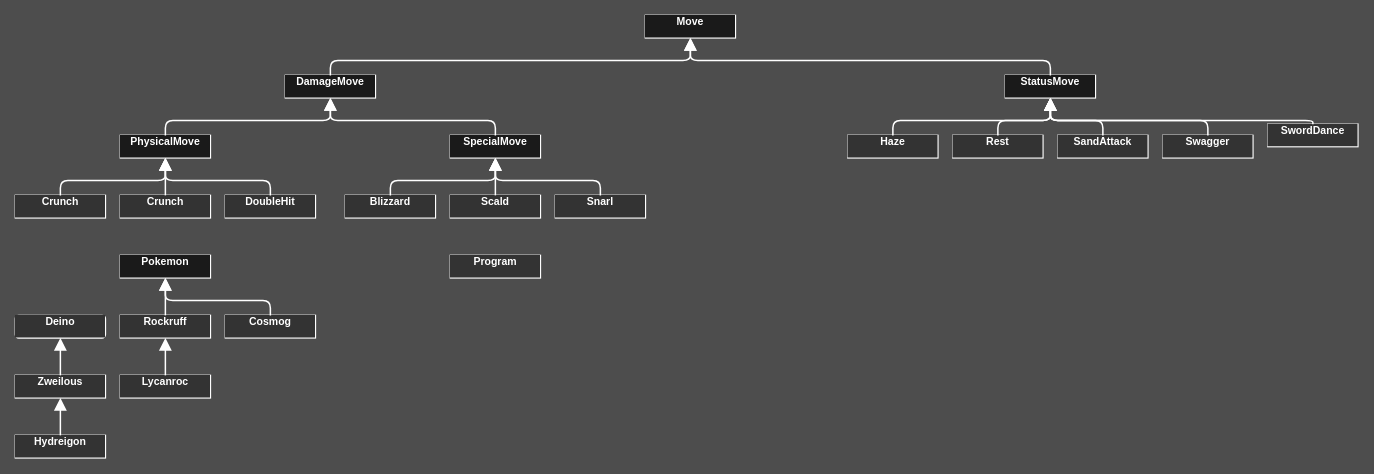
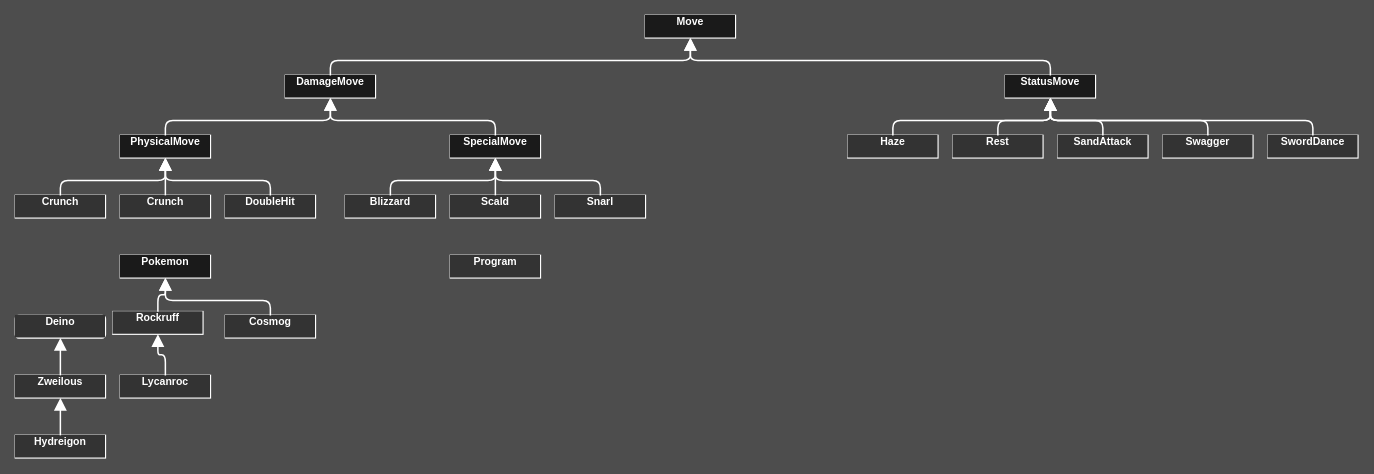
node "SwordDance": moved (1313, 135) -> (1313, 147)
node "Rockruff": moved (165, 327) -> (158, 323)
